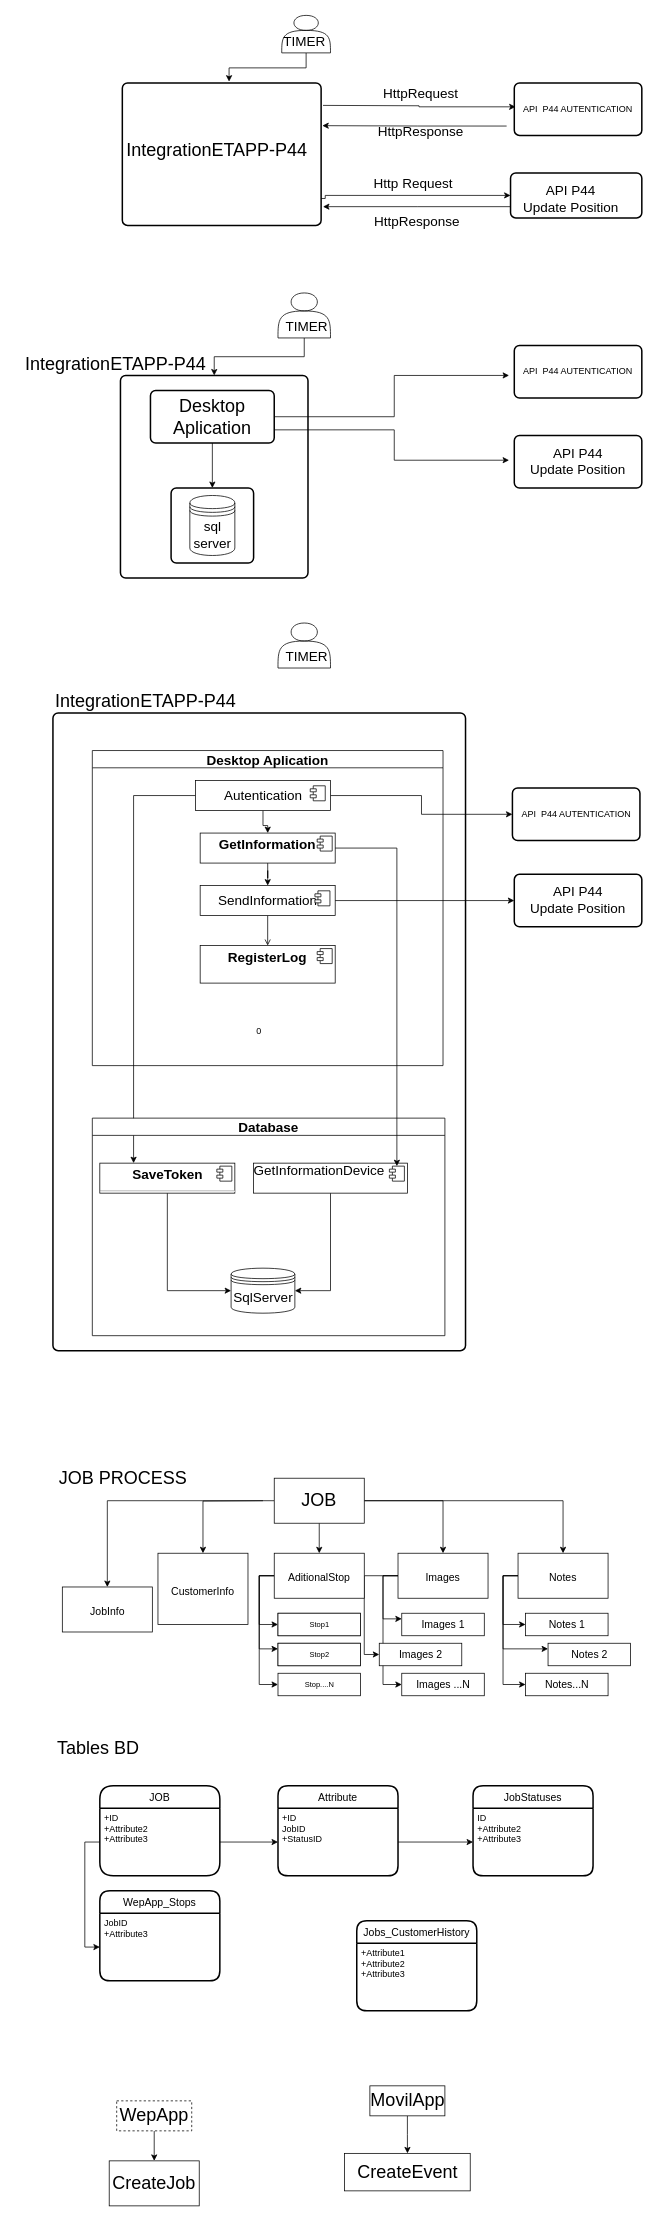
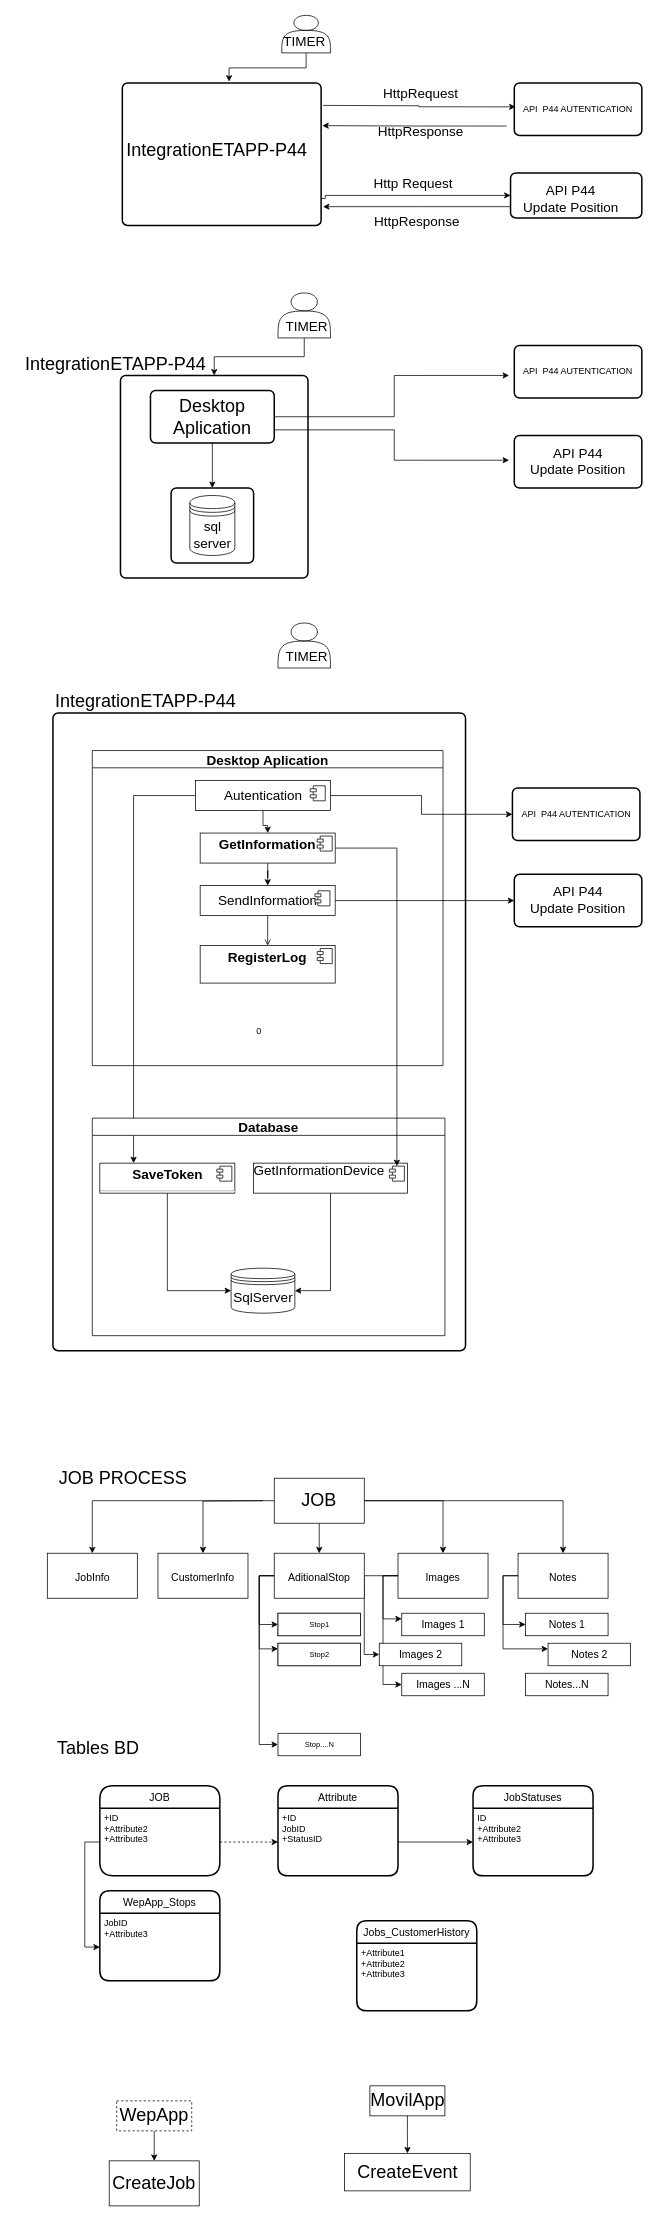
node "CustomerInfo": size 90x71 -> 90x45
node "JobInfo": moved (107, 1609) -> (92, 1575)
node "Stop....N": moved (319, 1684) -> (319, 1744)
edge "Notes" -> "Notes...N": removed
edge "+ID +Attribute2 +Attribute3" -> "+ID JobID +StatusID": style solid -> dashed
